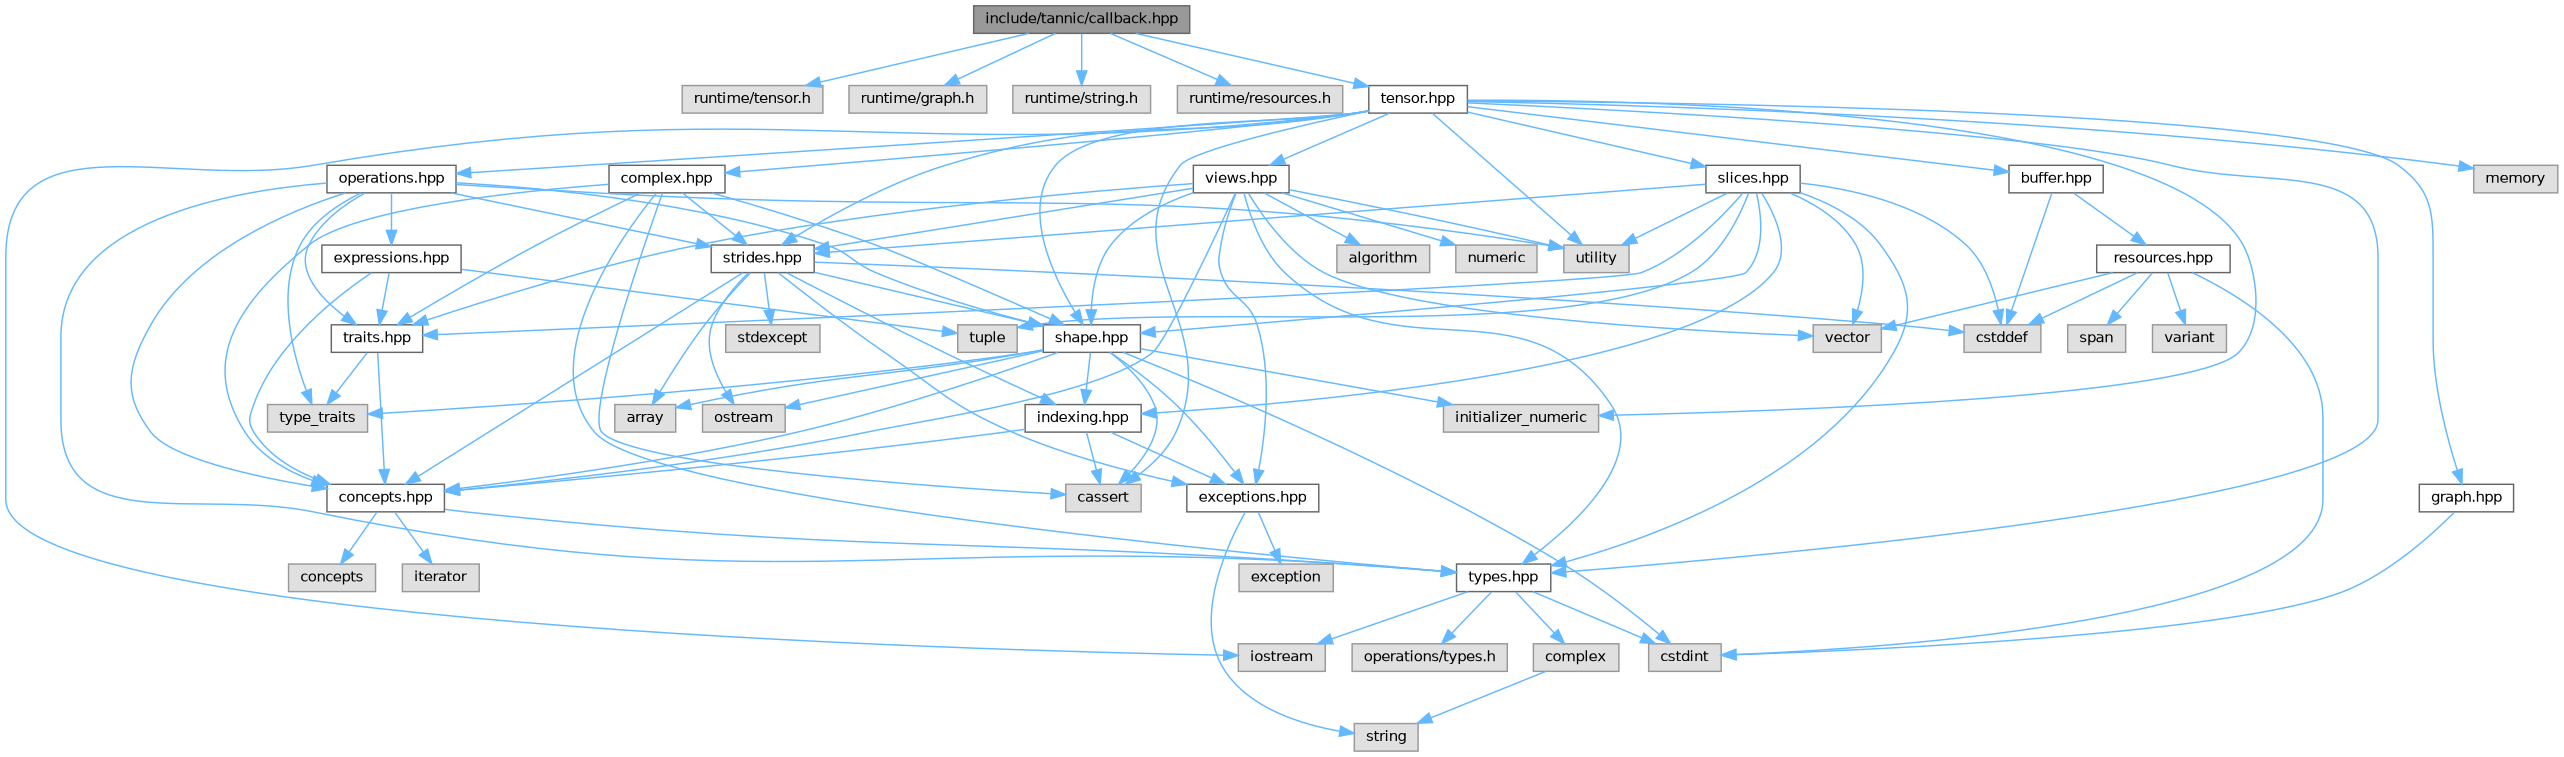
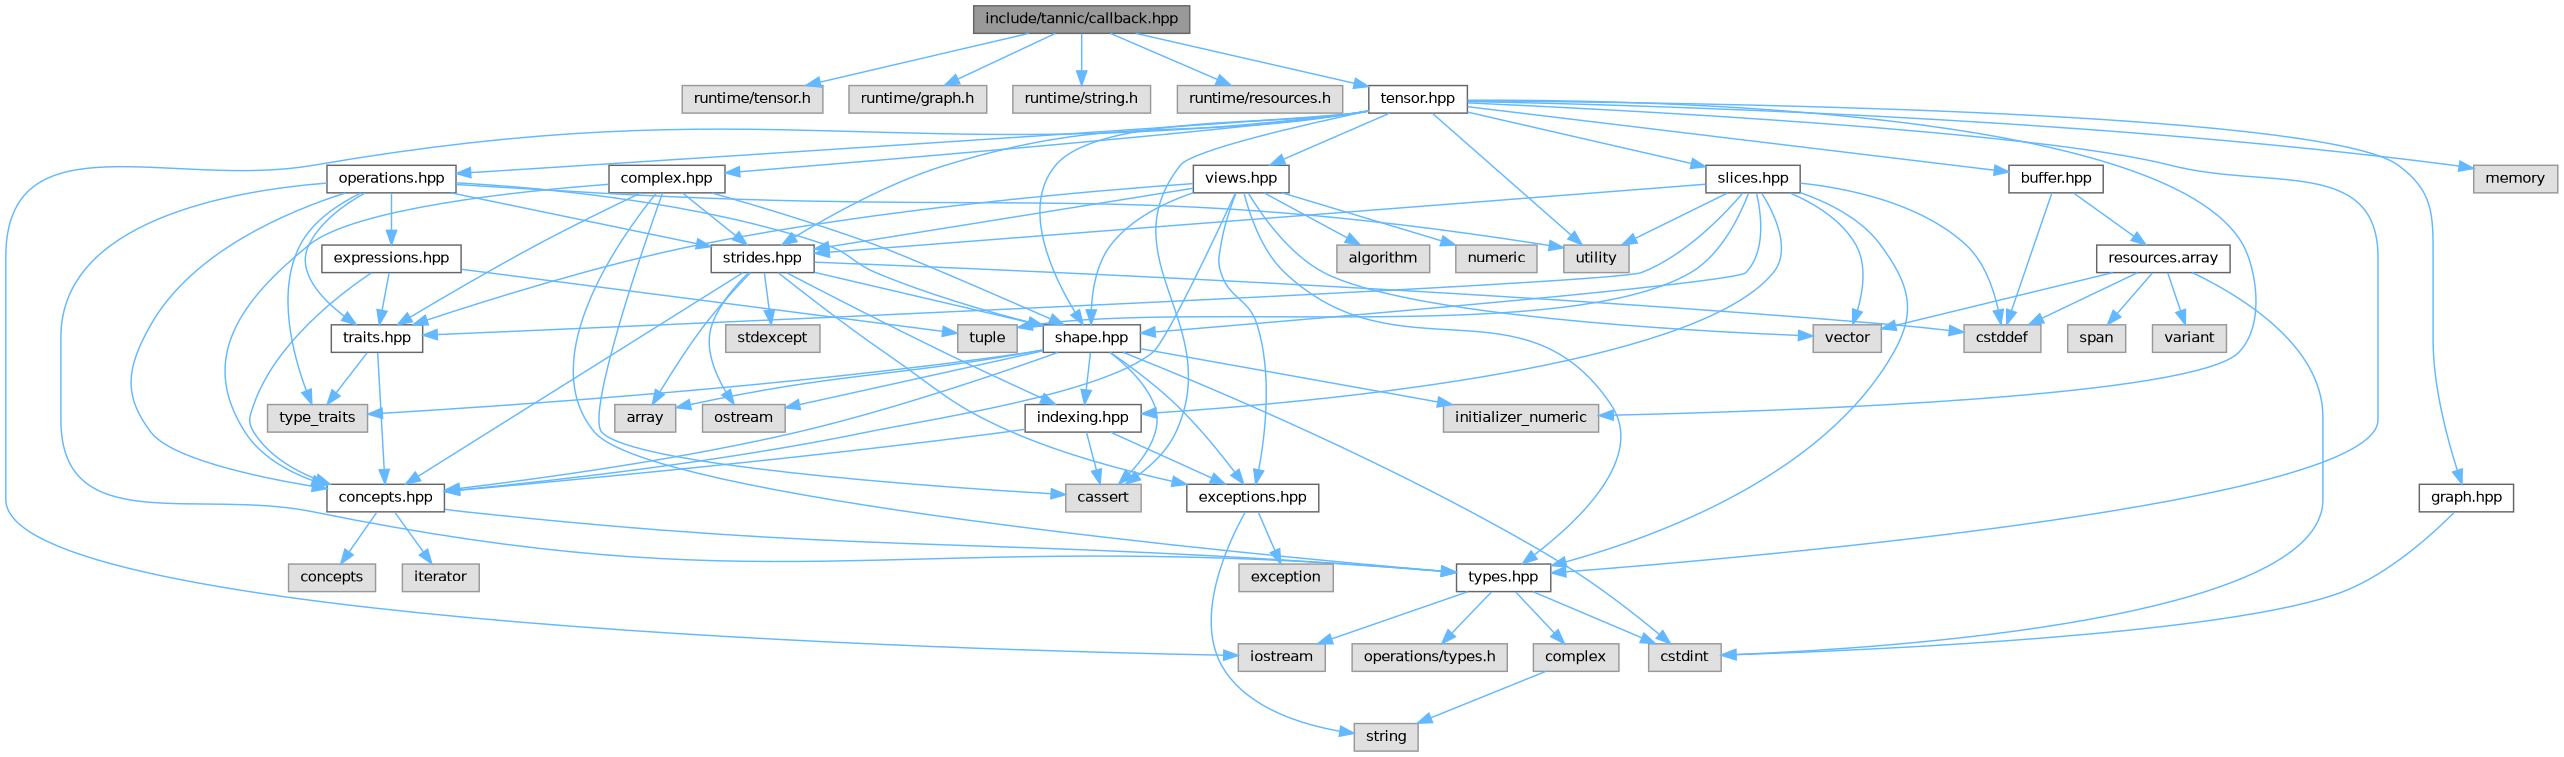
edge "views.hpp" -> "utility": removed
node "resources.hpp": label "resources.hpp" -> "resources.array"
